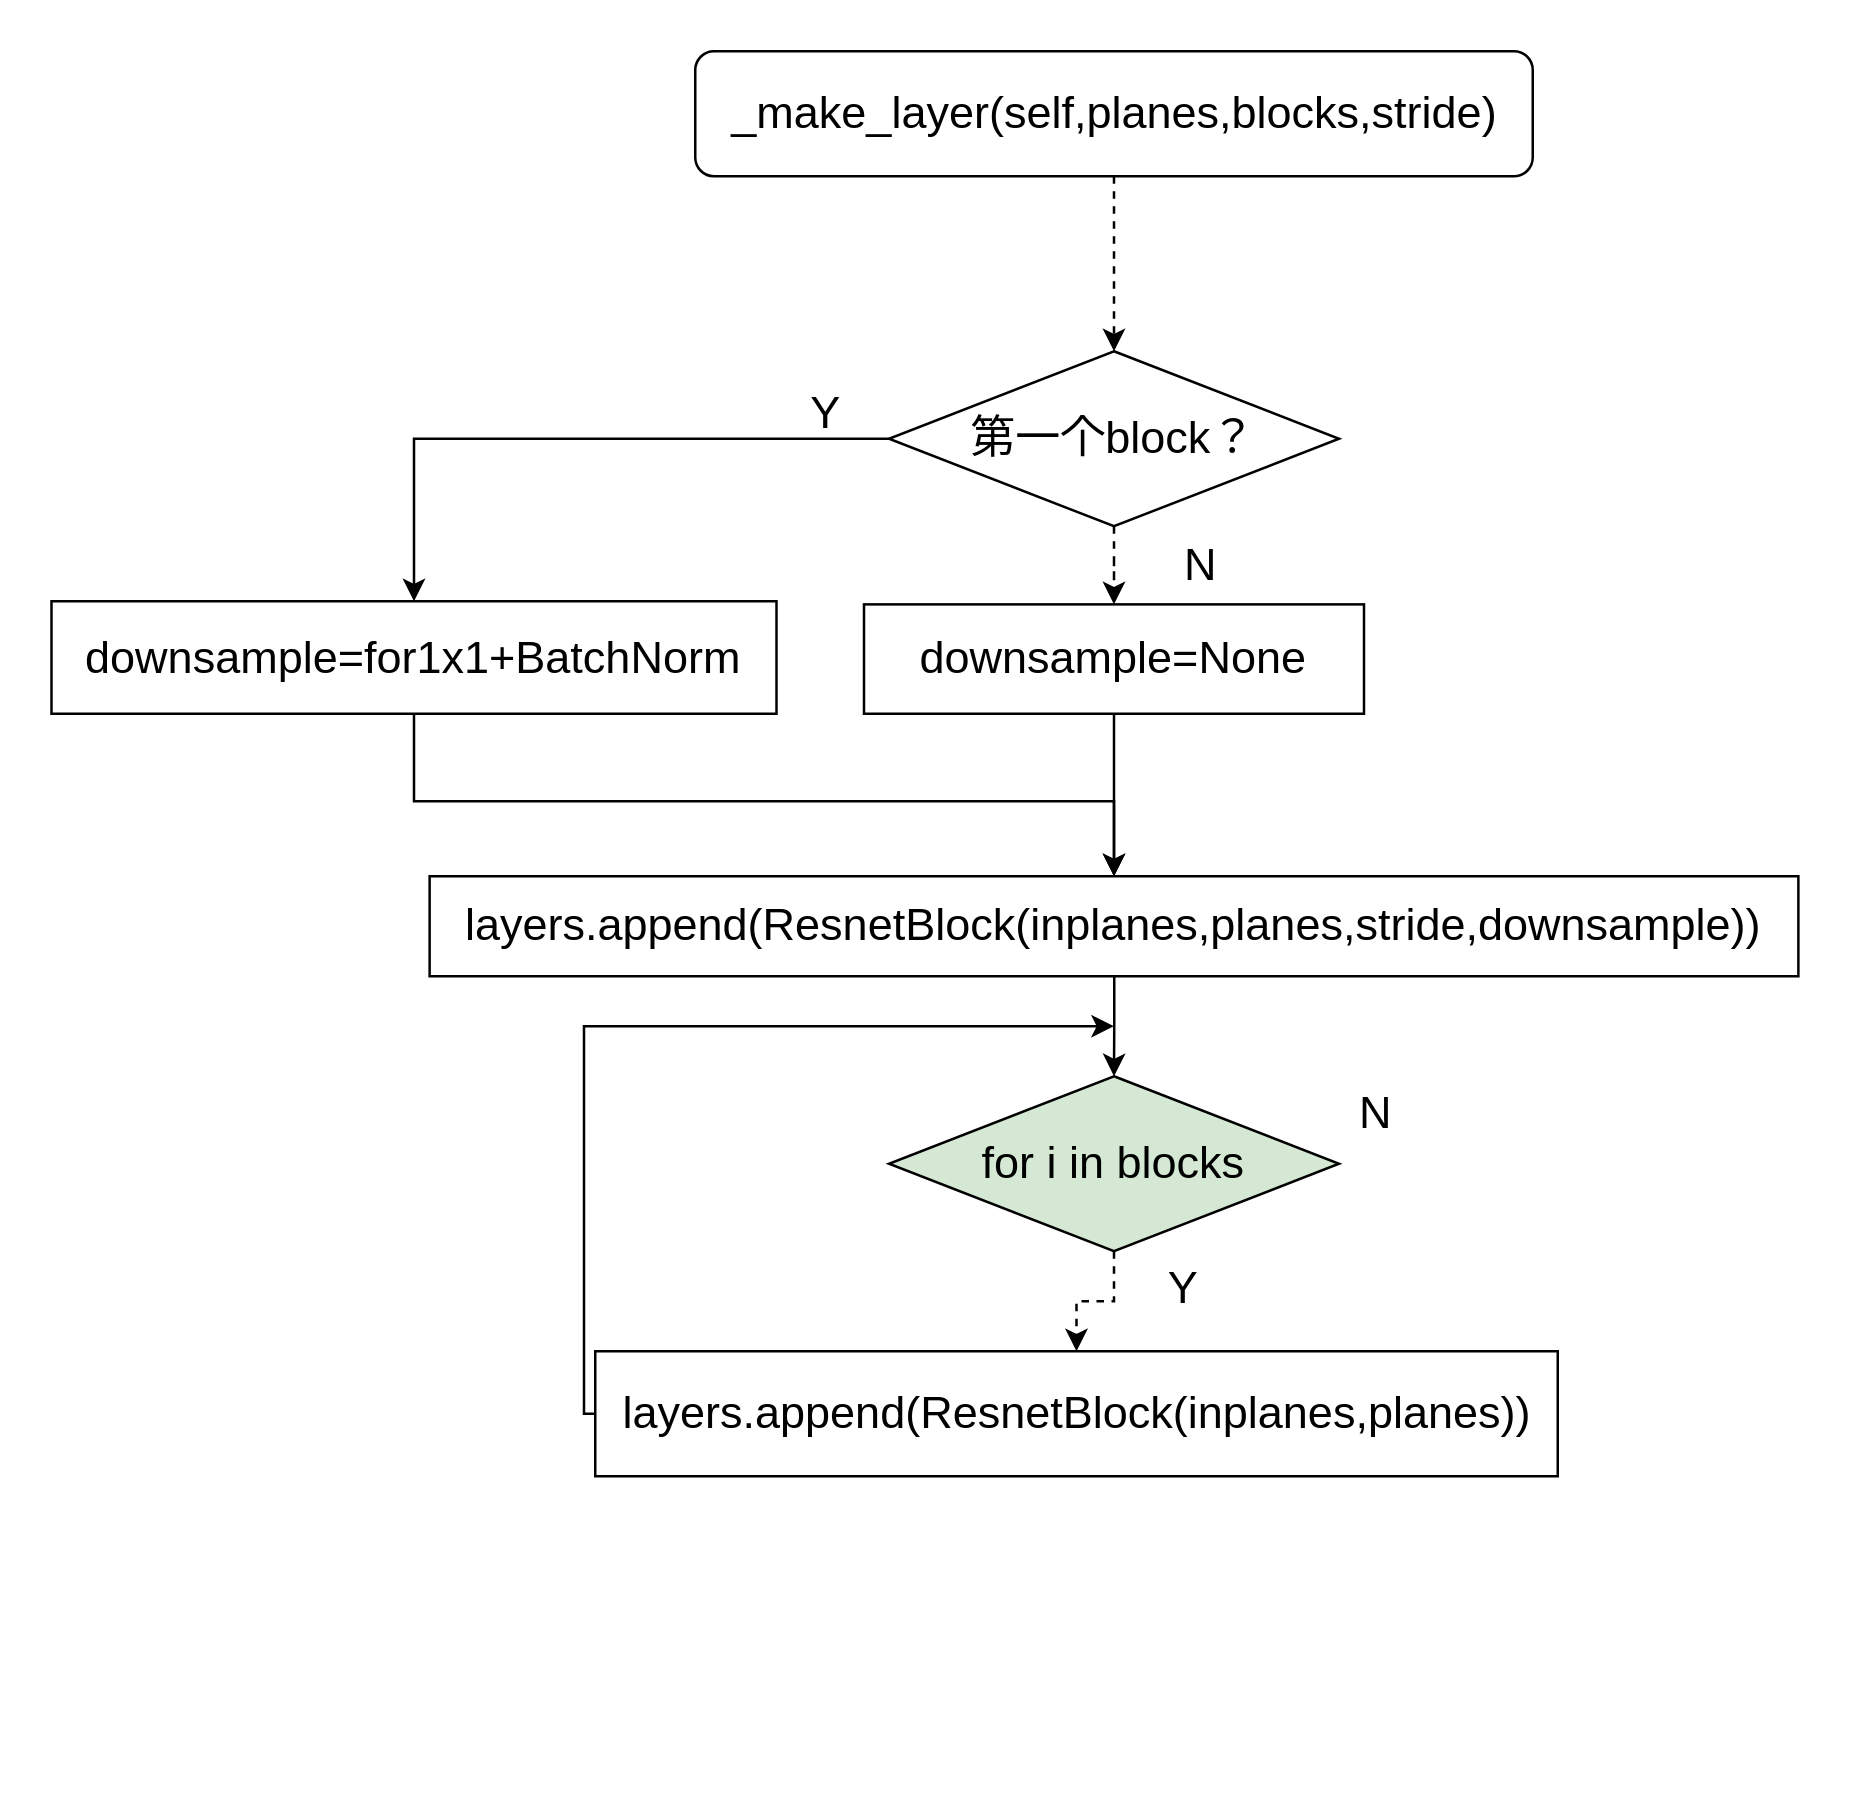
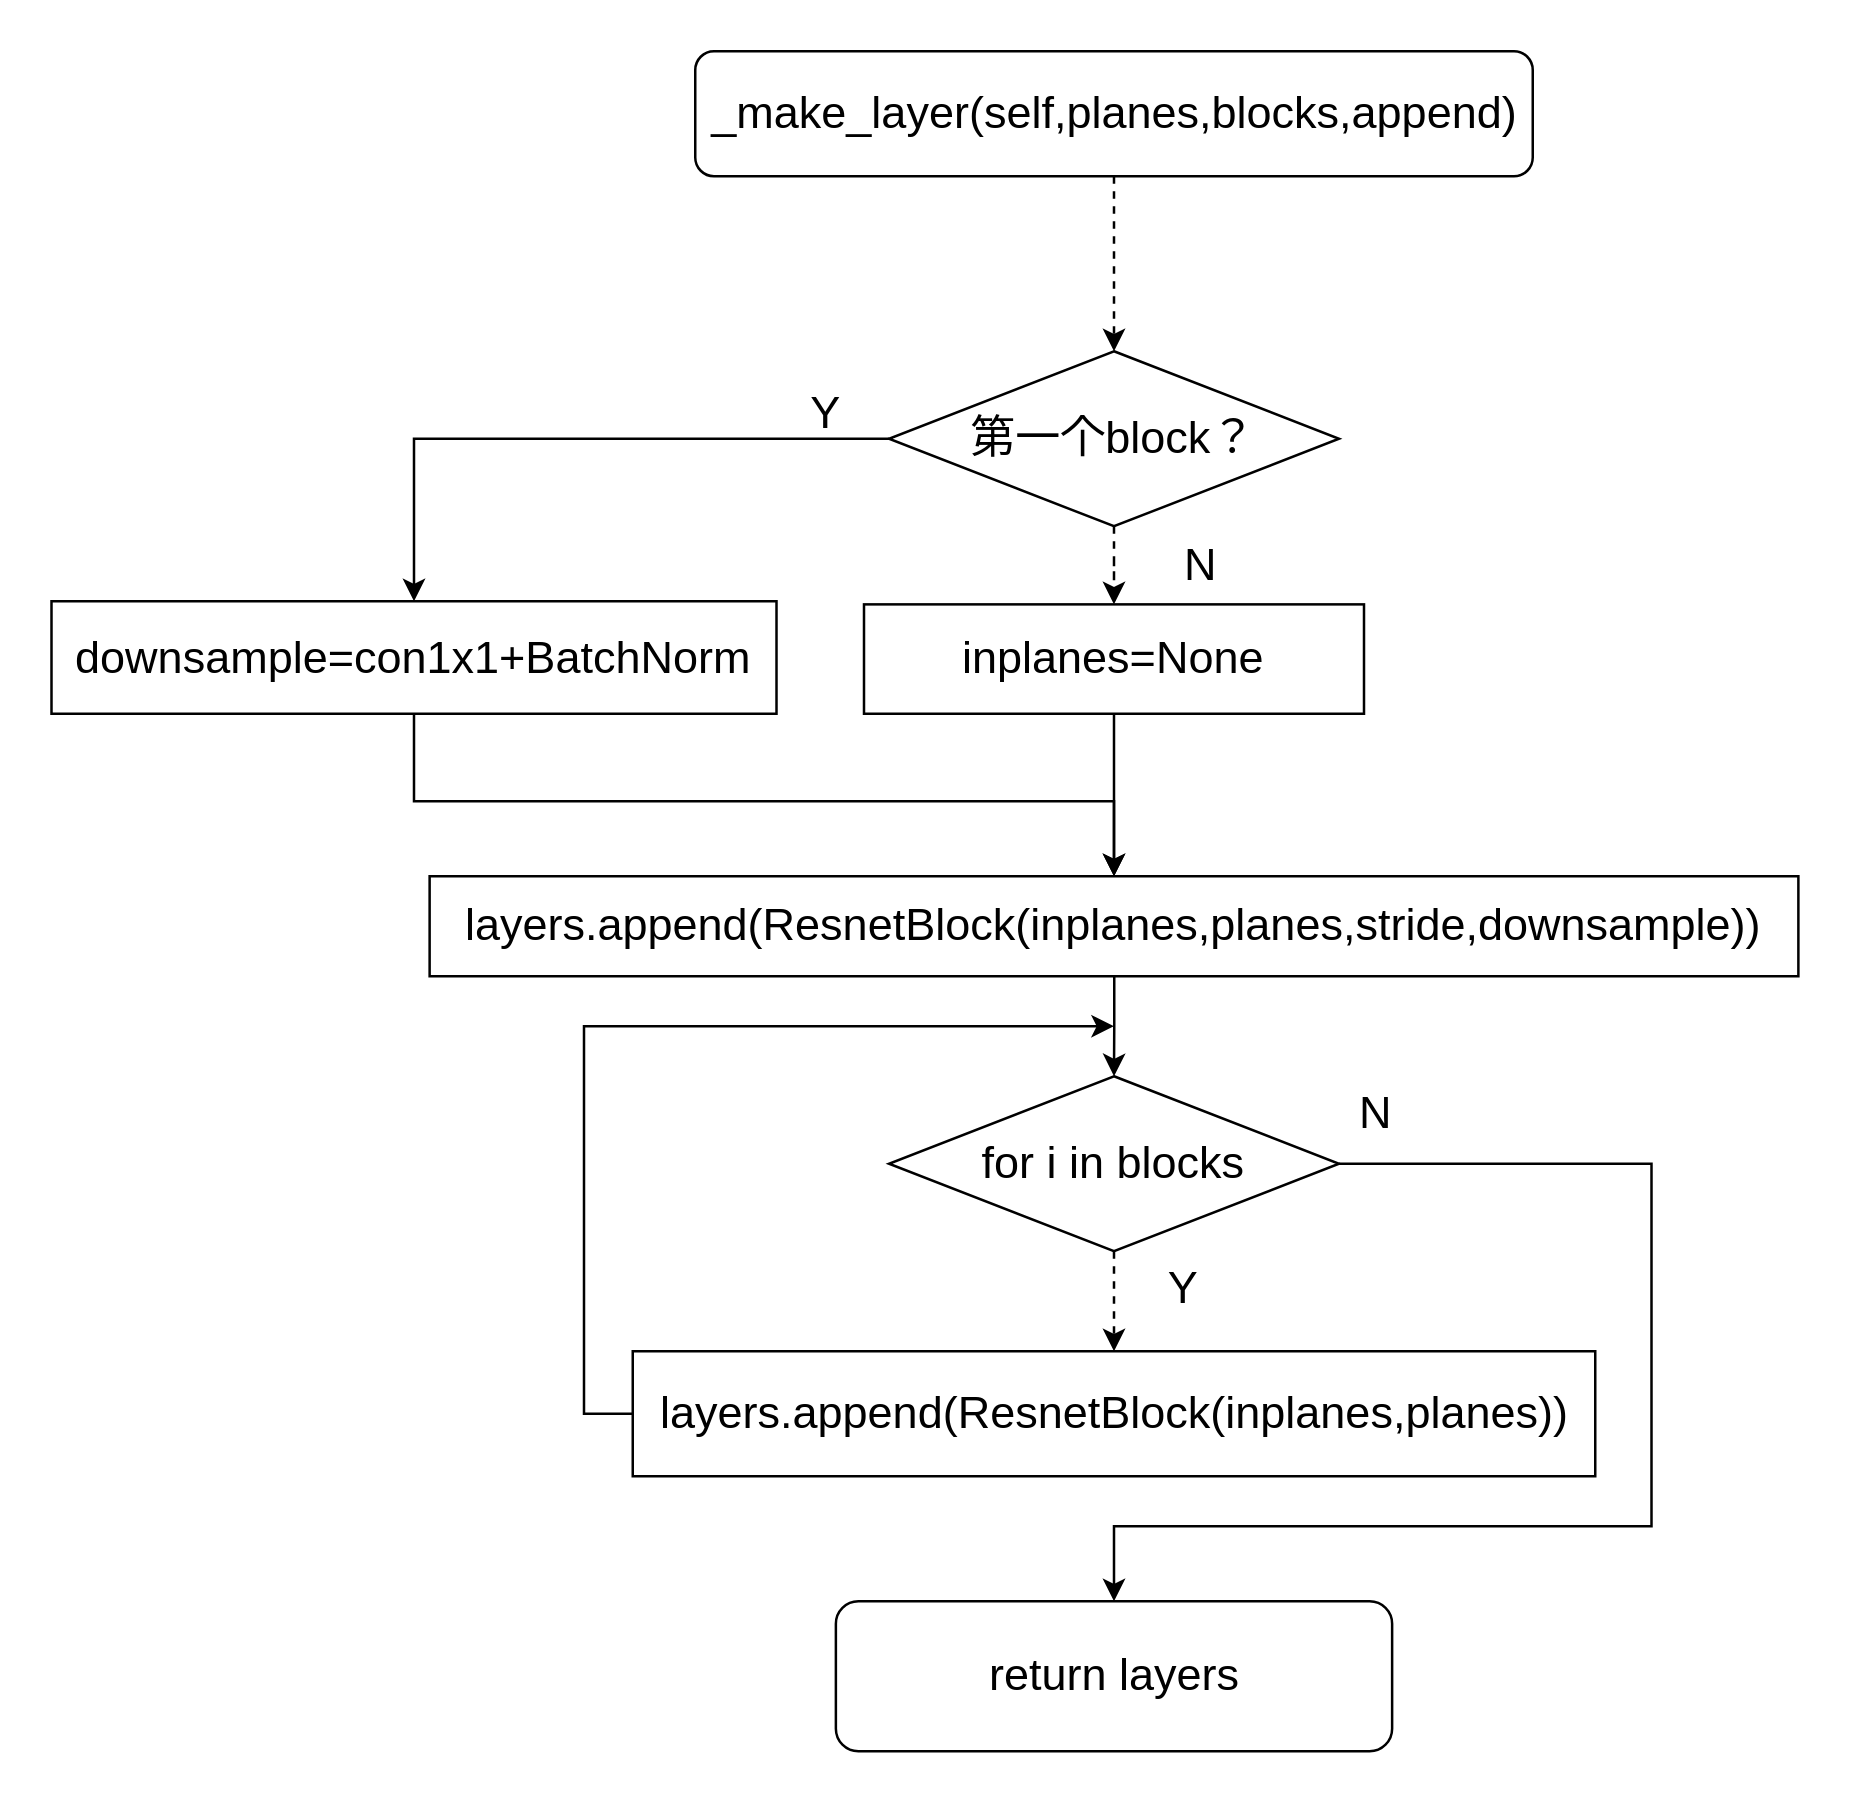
node "_make_layer(self,planes,blocks,stride)": label "_make_layer(self,planes,blocks,stride)" -> "_make_layer(self,planes,blocks,append)"
node "downsample=for1x1+BatchNorm": label "downsample=for1x1+BatchNorm" -> "downsample=con1x1+BatchNorm"
node "downsample=None": label "downsample=None" -> "inplanes=None"
node "for i in blocks": fillcolor #d5e8d4 -> #ffffff
node "layers.append(ResnetBlock(inplanes,planes))": moved (1076, 1414) -> (1114, 1414)
edge "for i in blocks" -> "return layers": added
node "return layers": added
